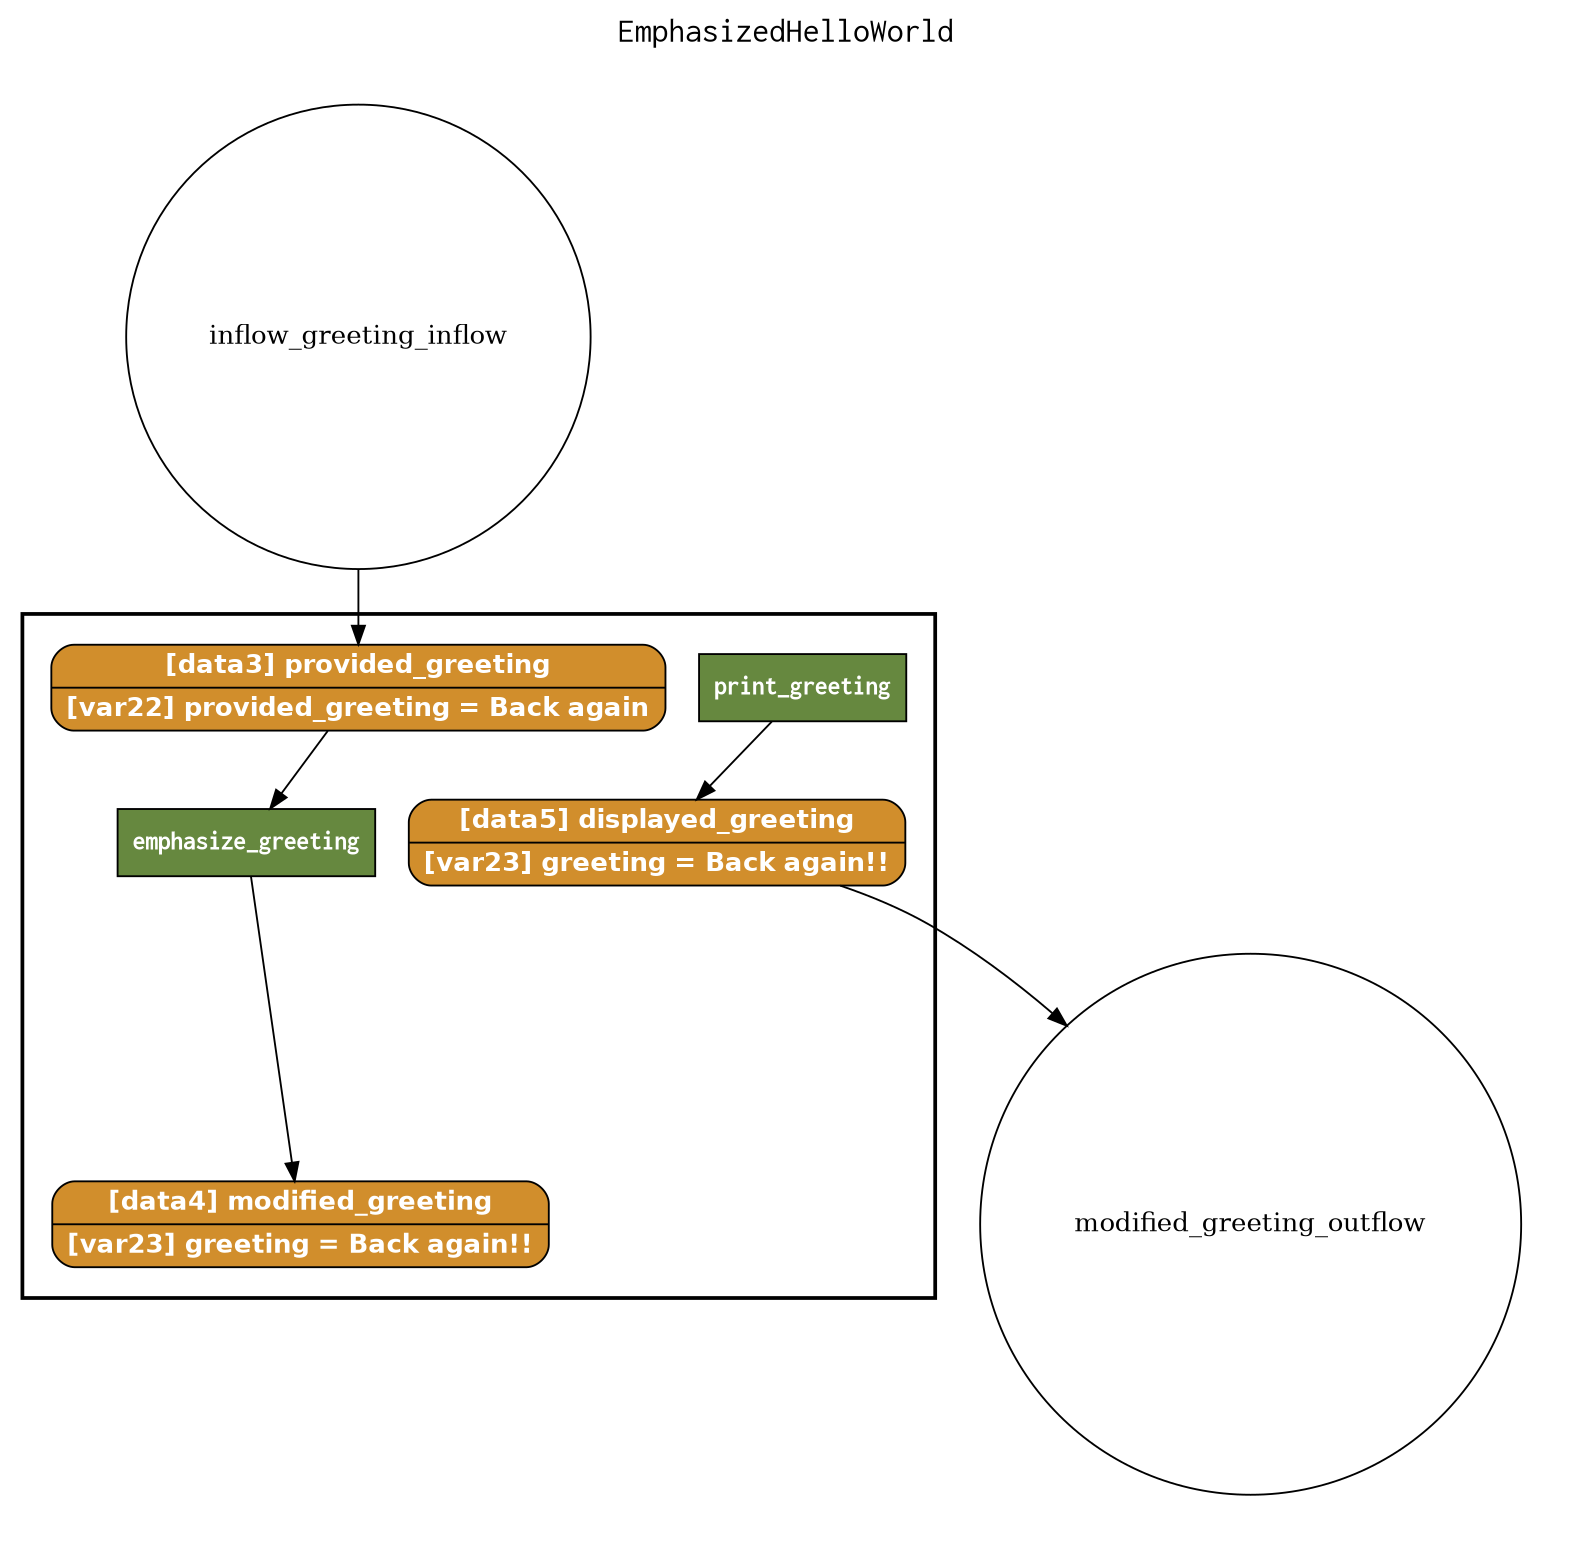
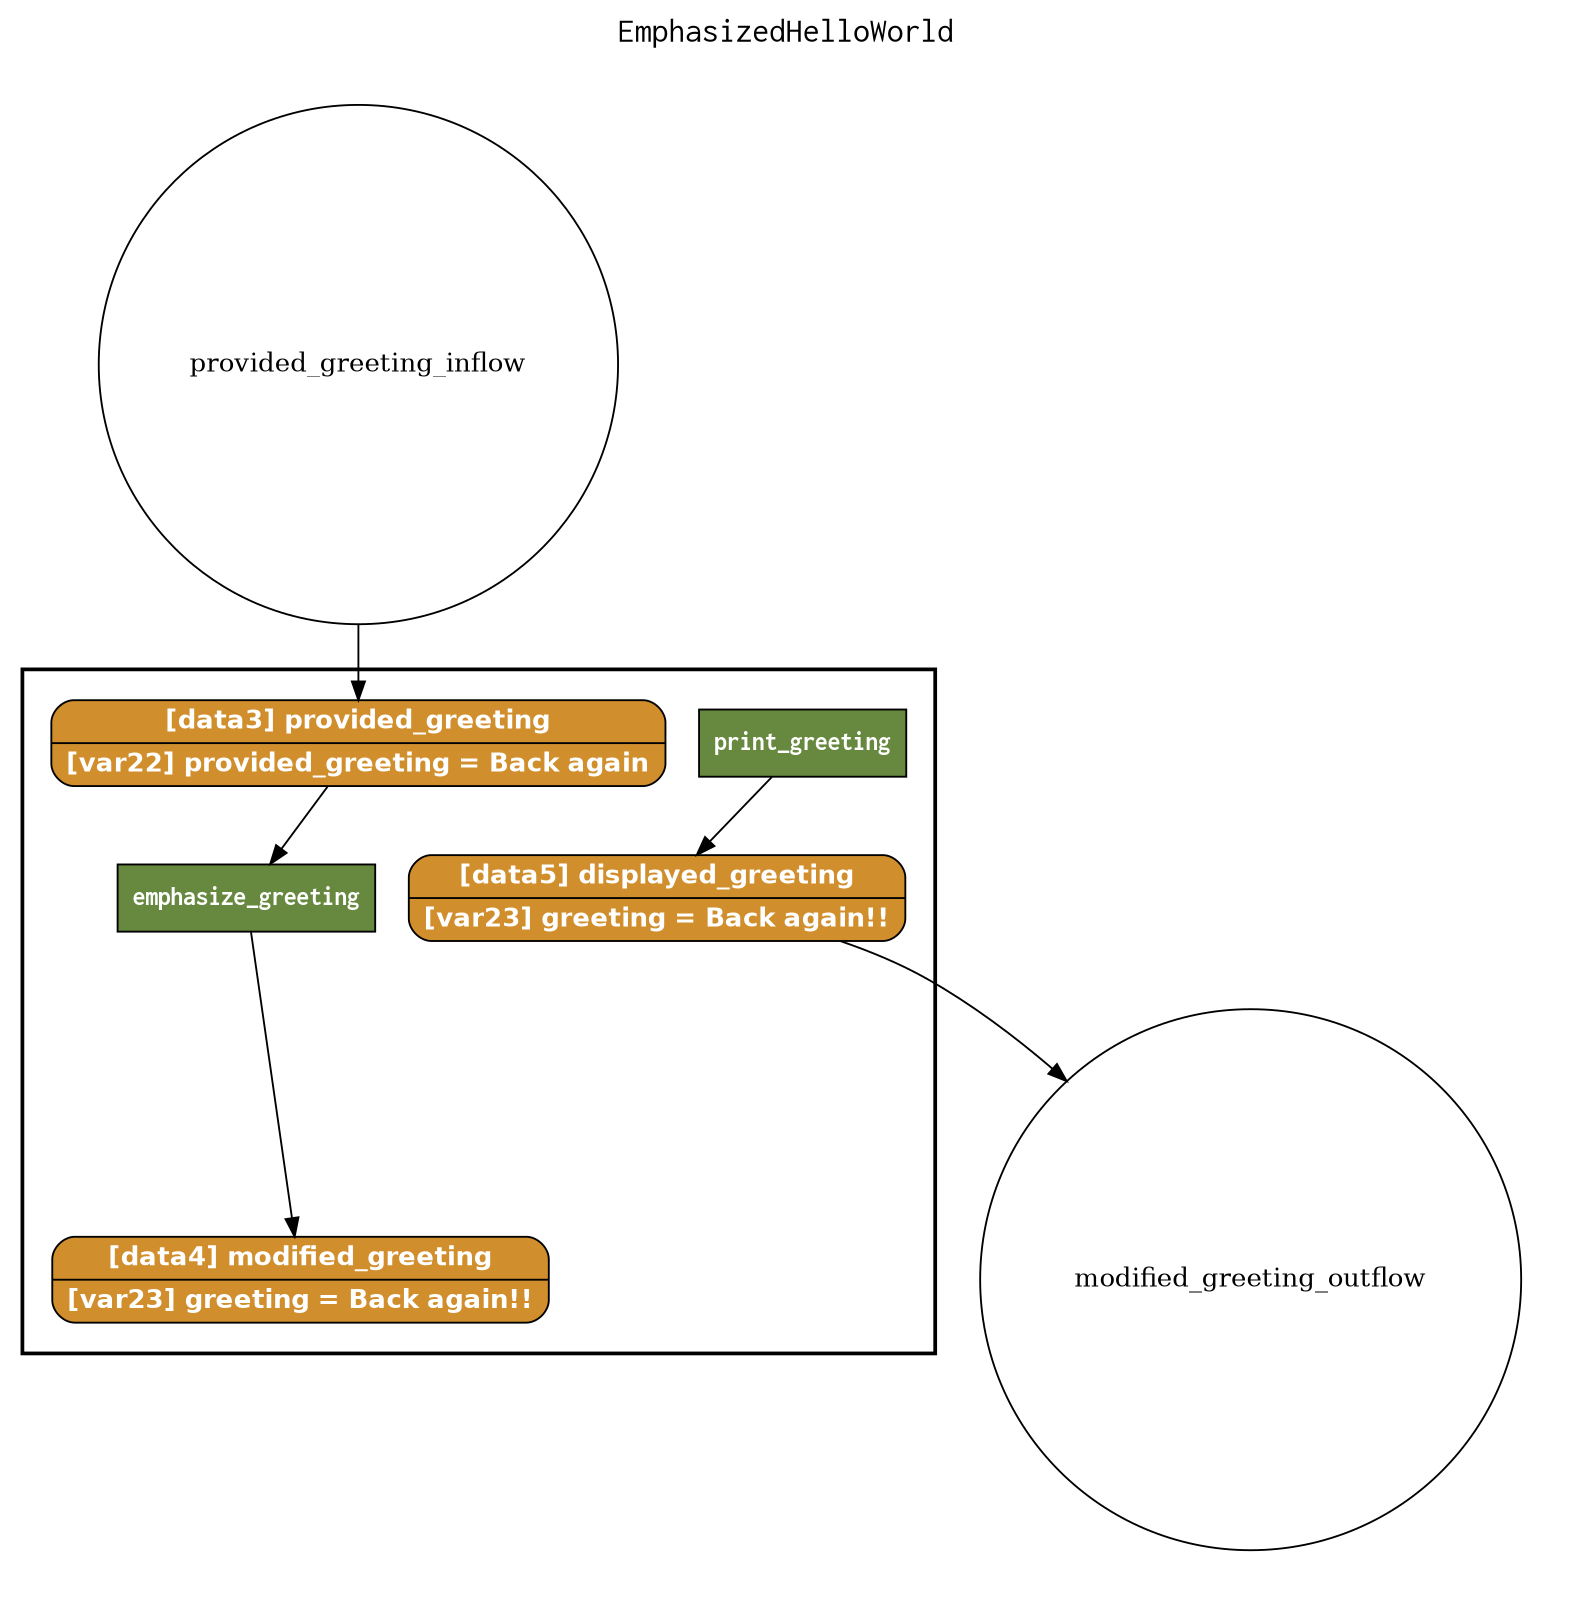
node "inflow_greeting_inflow": label "inflow_greeting_inflow" -> "provided_greeting_inflow"
